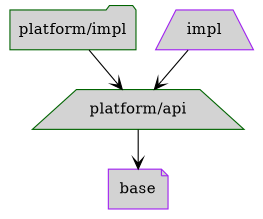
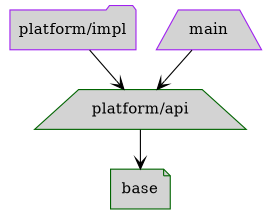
node "platform/impl": color darkgreen -> purple
node "impl": label "impl" -> "main"
node "base": color purple -> darkgreen
